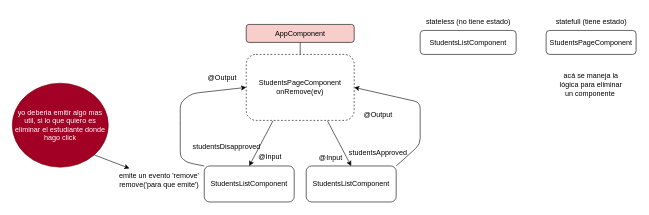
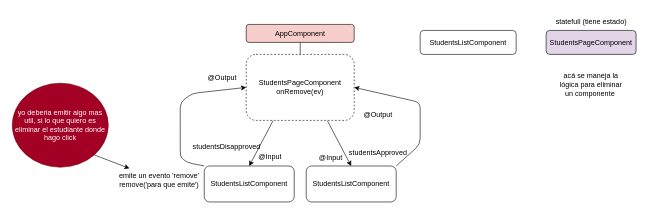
node "stateless (no tiene estado)": removed
node "StudentsPageComponent": fillcolor #ffffff -> #e1d5e7
